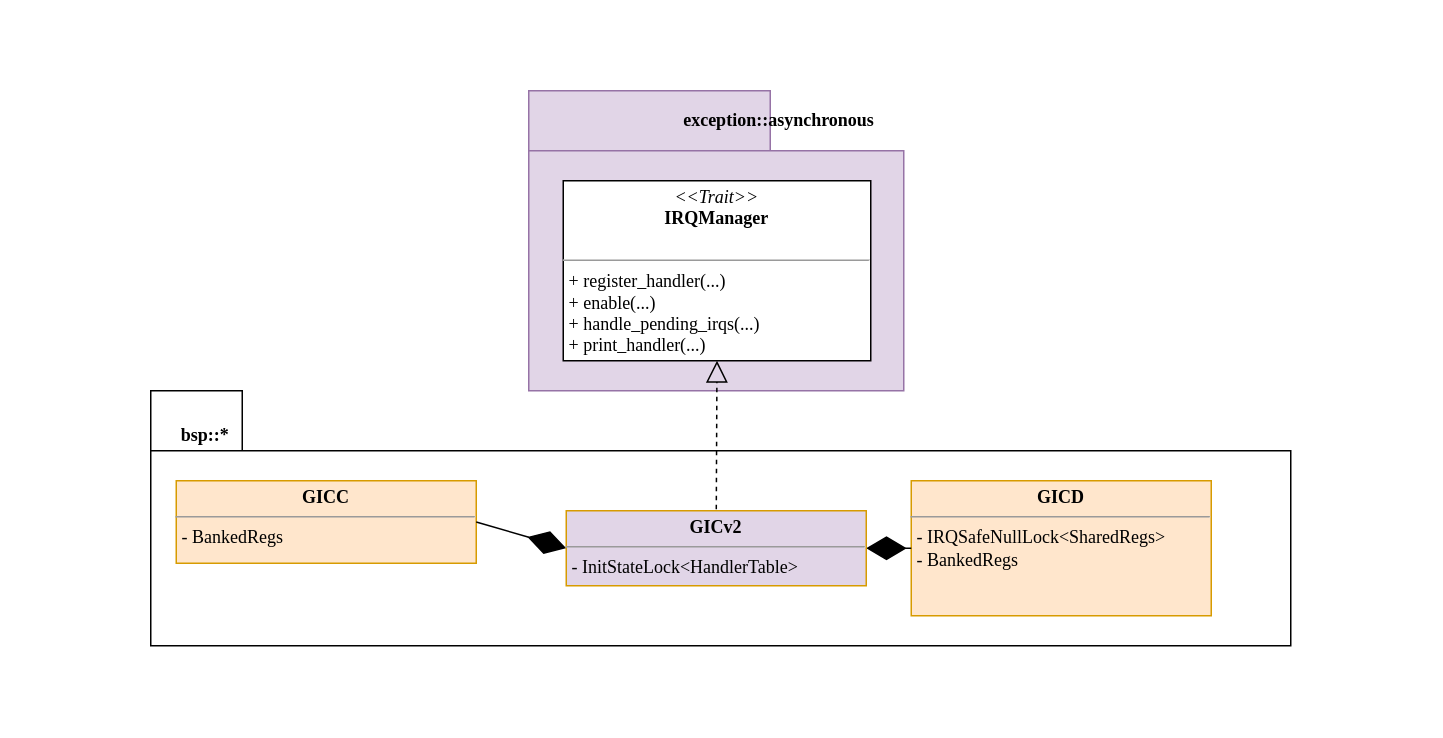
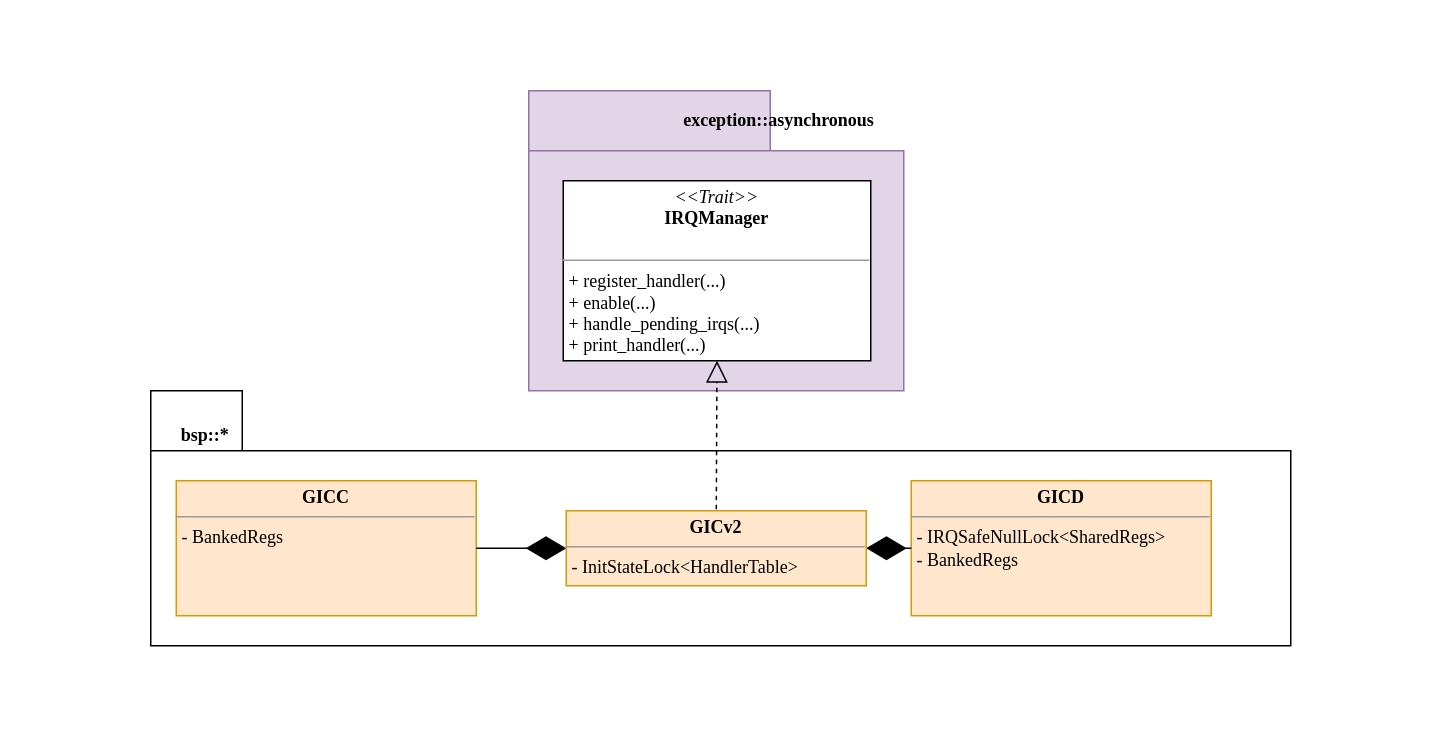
node "GICC - BankedRegs": size 300x83 -> 300x135
node "GICv2 - InitStateLock<HandlerTable>": fillcolor #e1d5e7 -> #ffe6cc
